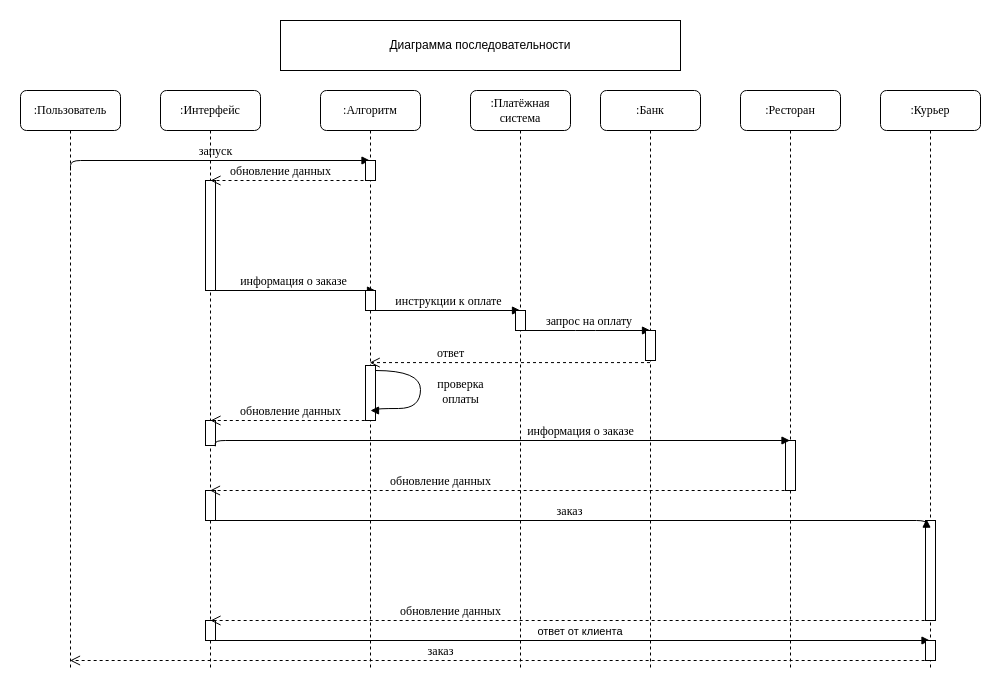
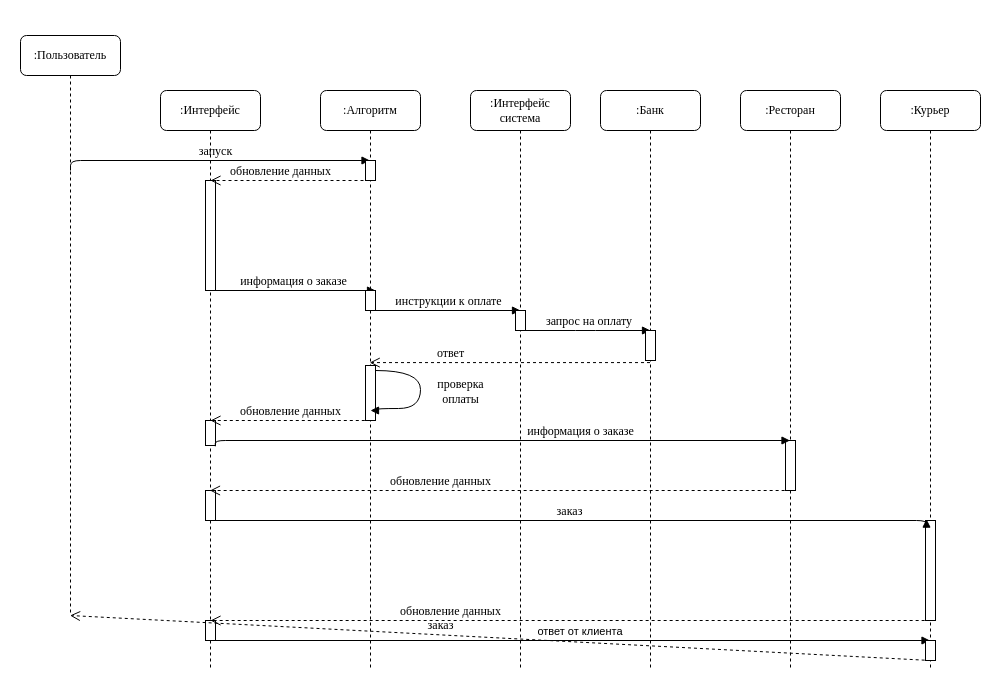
node "Диаграмма последовательности": removed
node ":Платёжная система": label ":Платёжная система" -> ":Интерфейс система"
node ":Пользователь": moved (71, 381) -> (71, 326)
